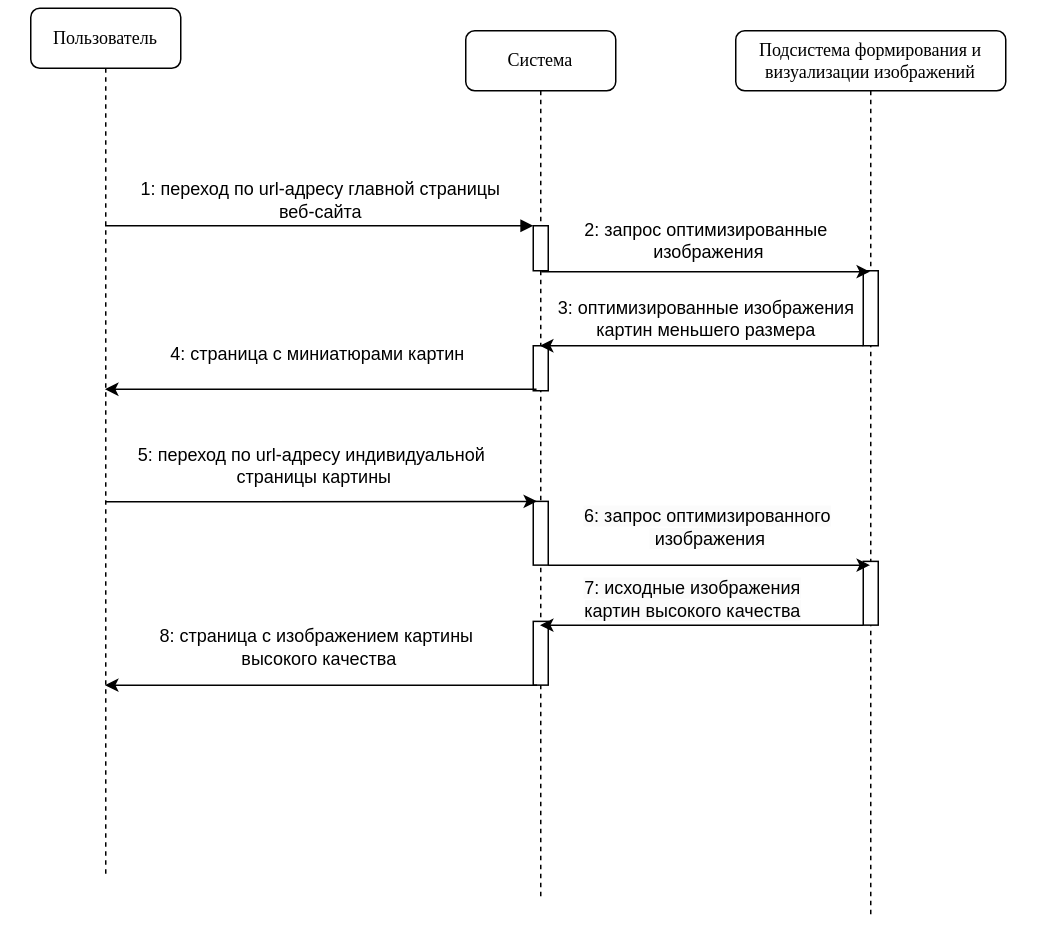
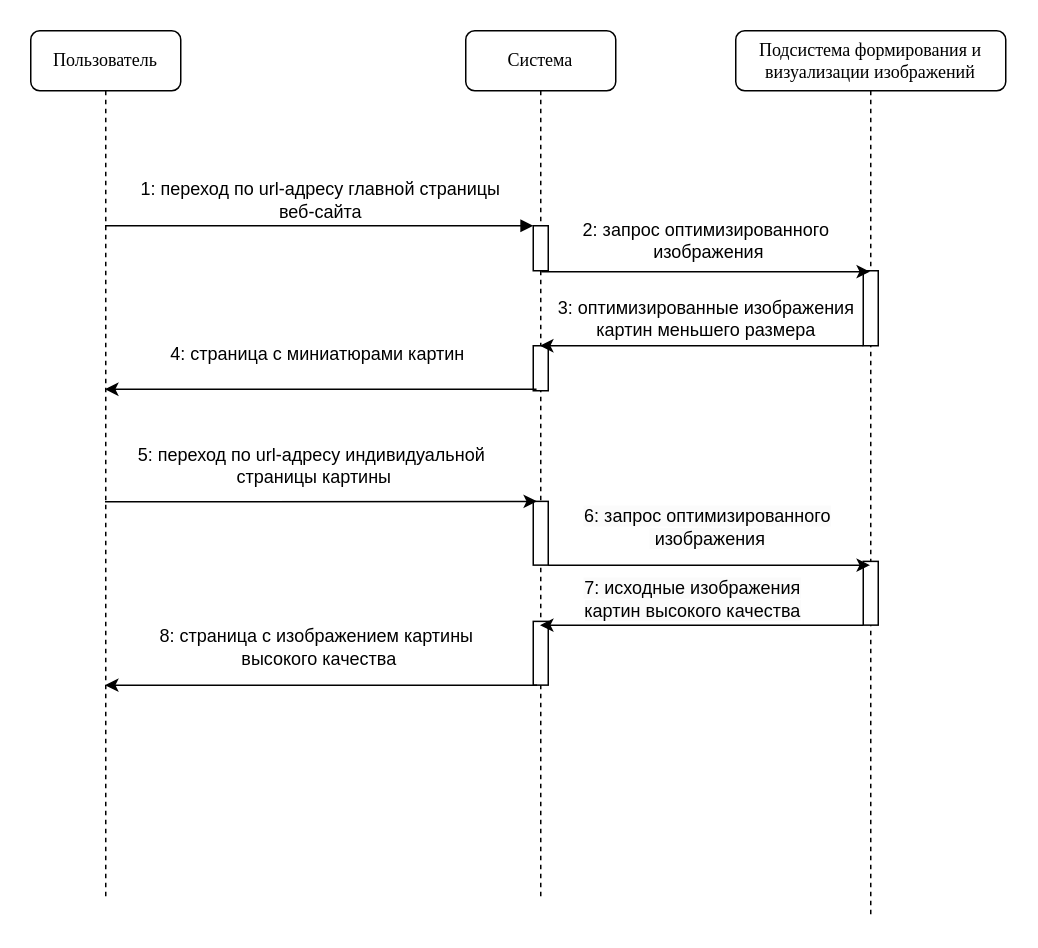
node "2: запрос оптимизированные изображения": label "2: запрос оптимизированные изображения" -> "2: запрос оптимизированного изображения"
node "Пользователь": moved (106, 443) -> (106, 466)
